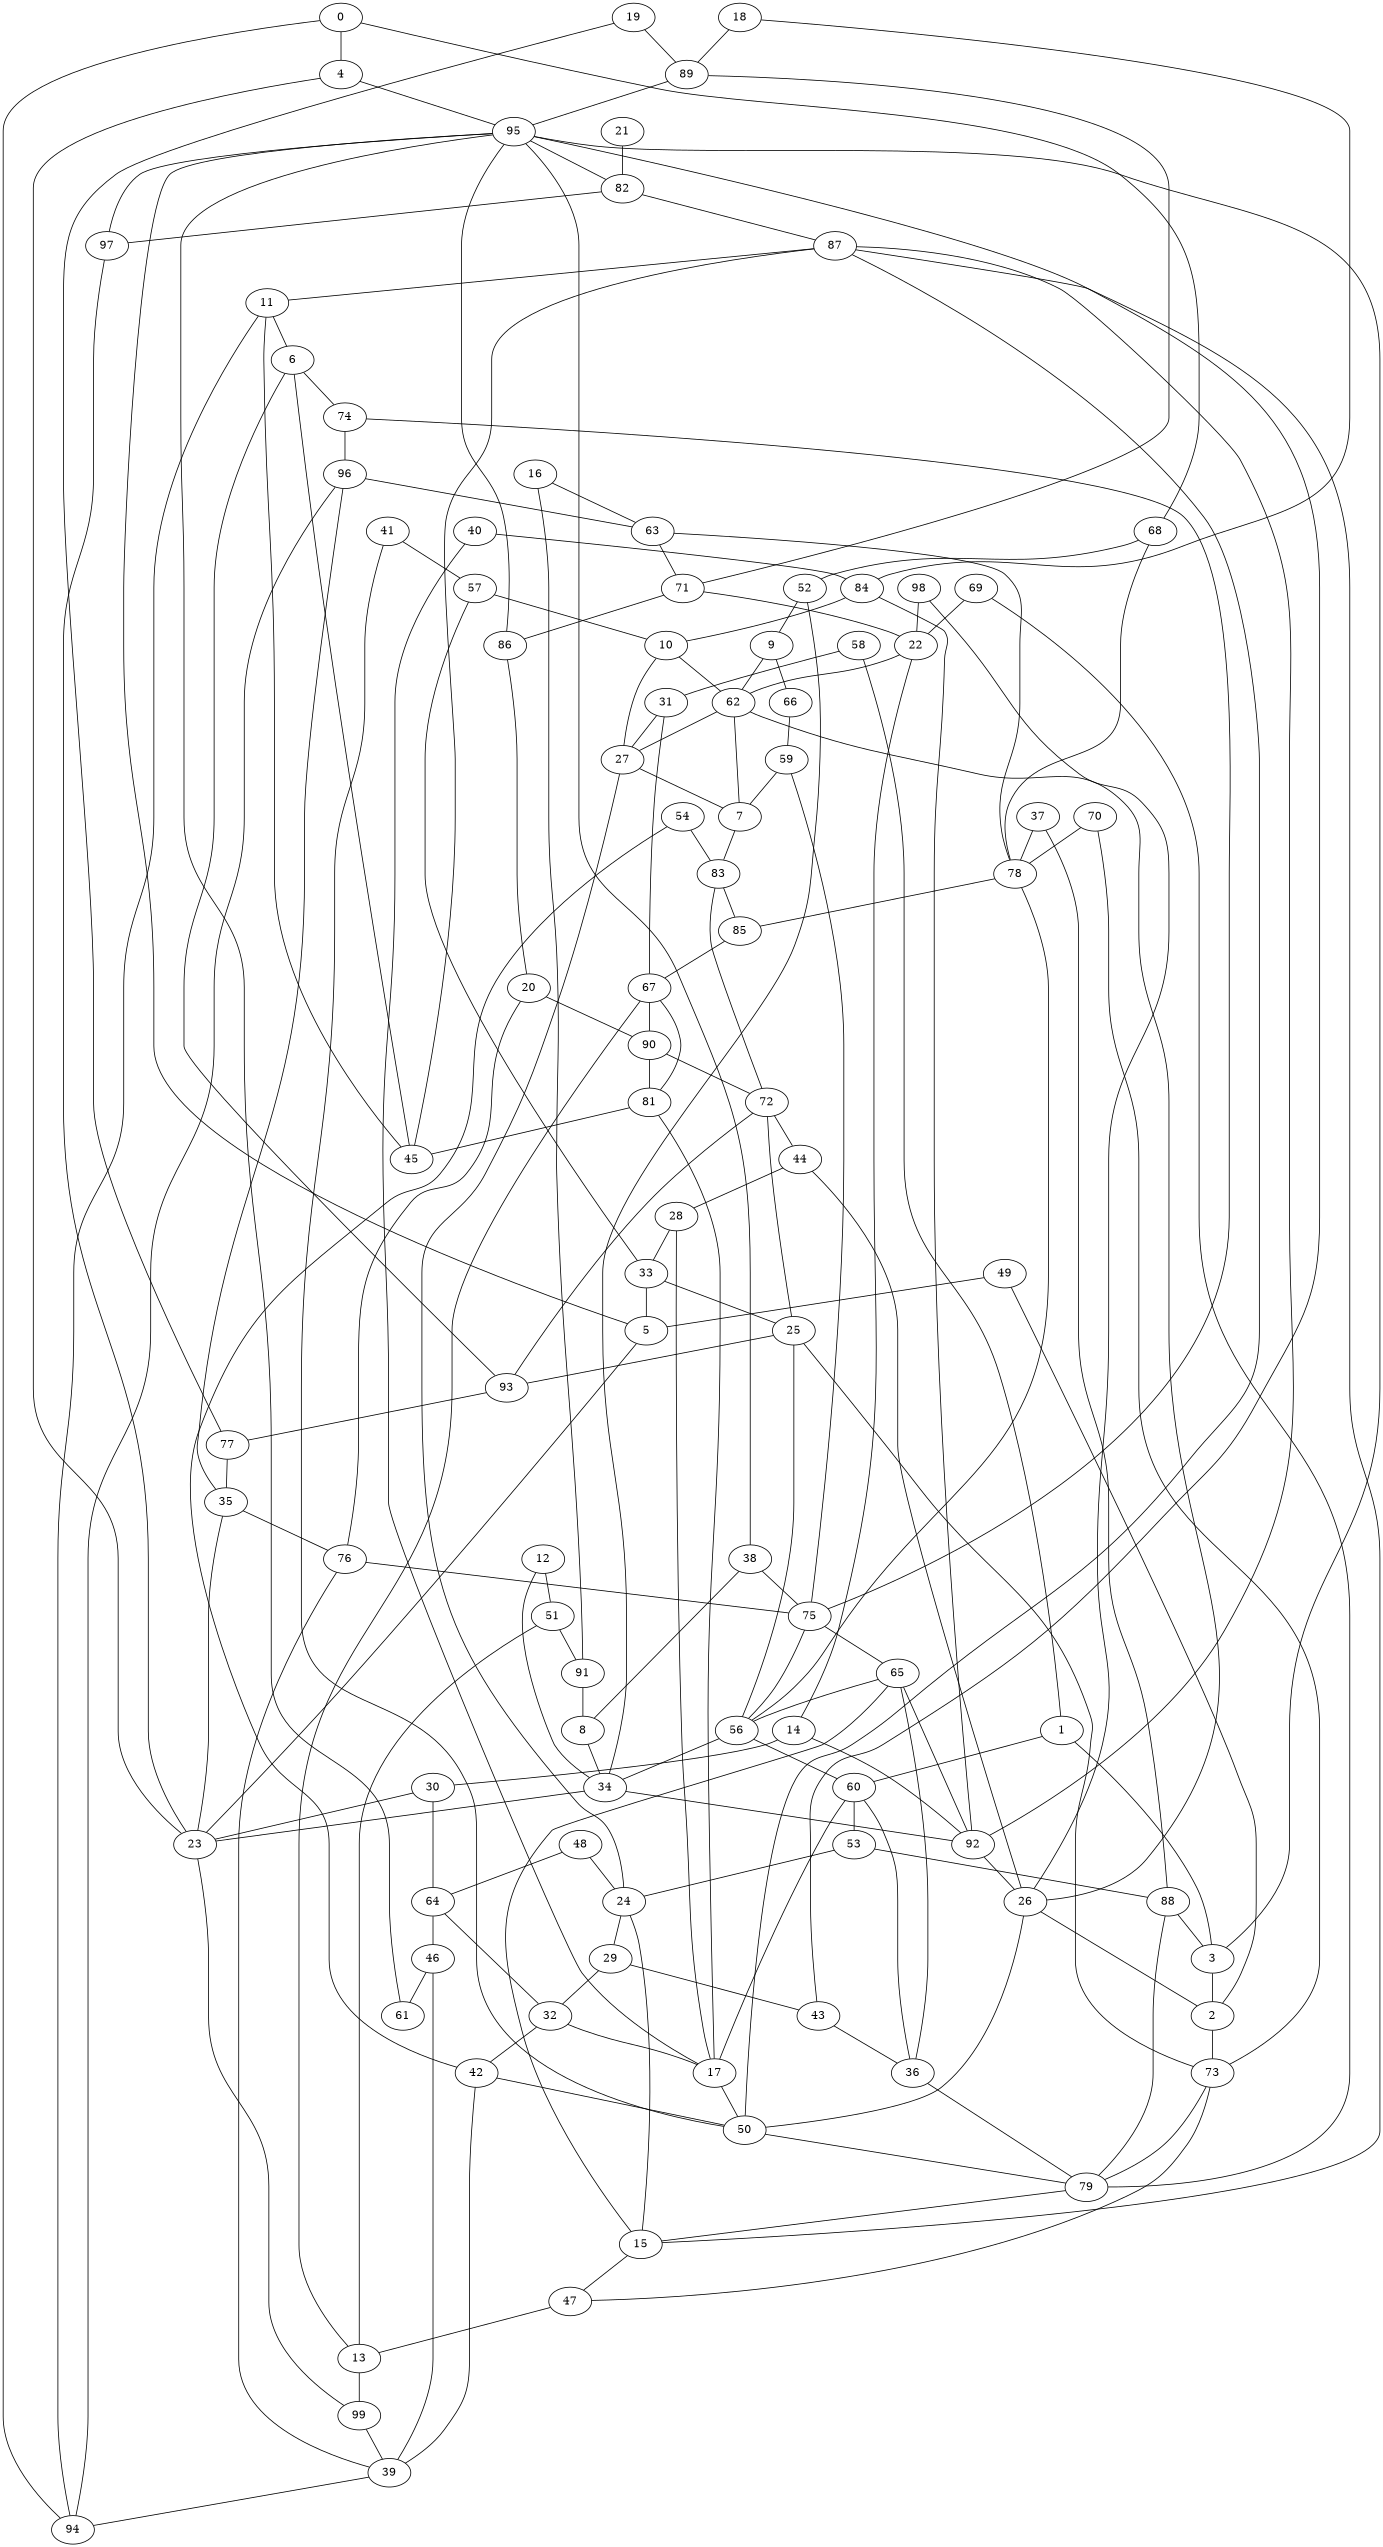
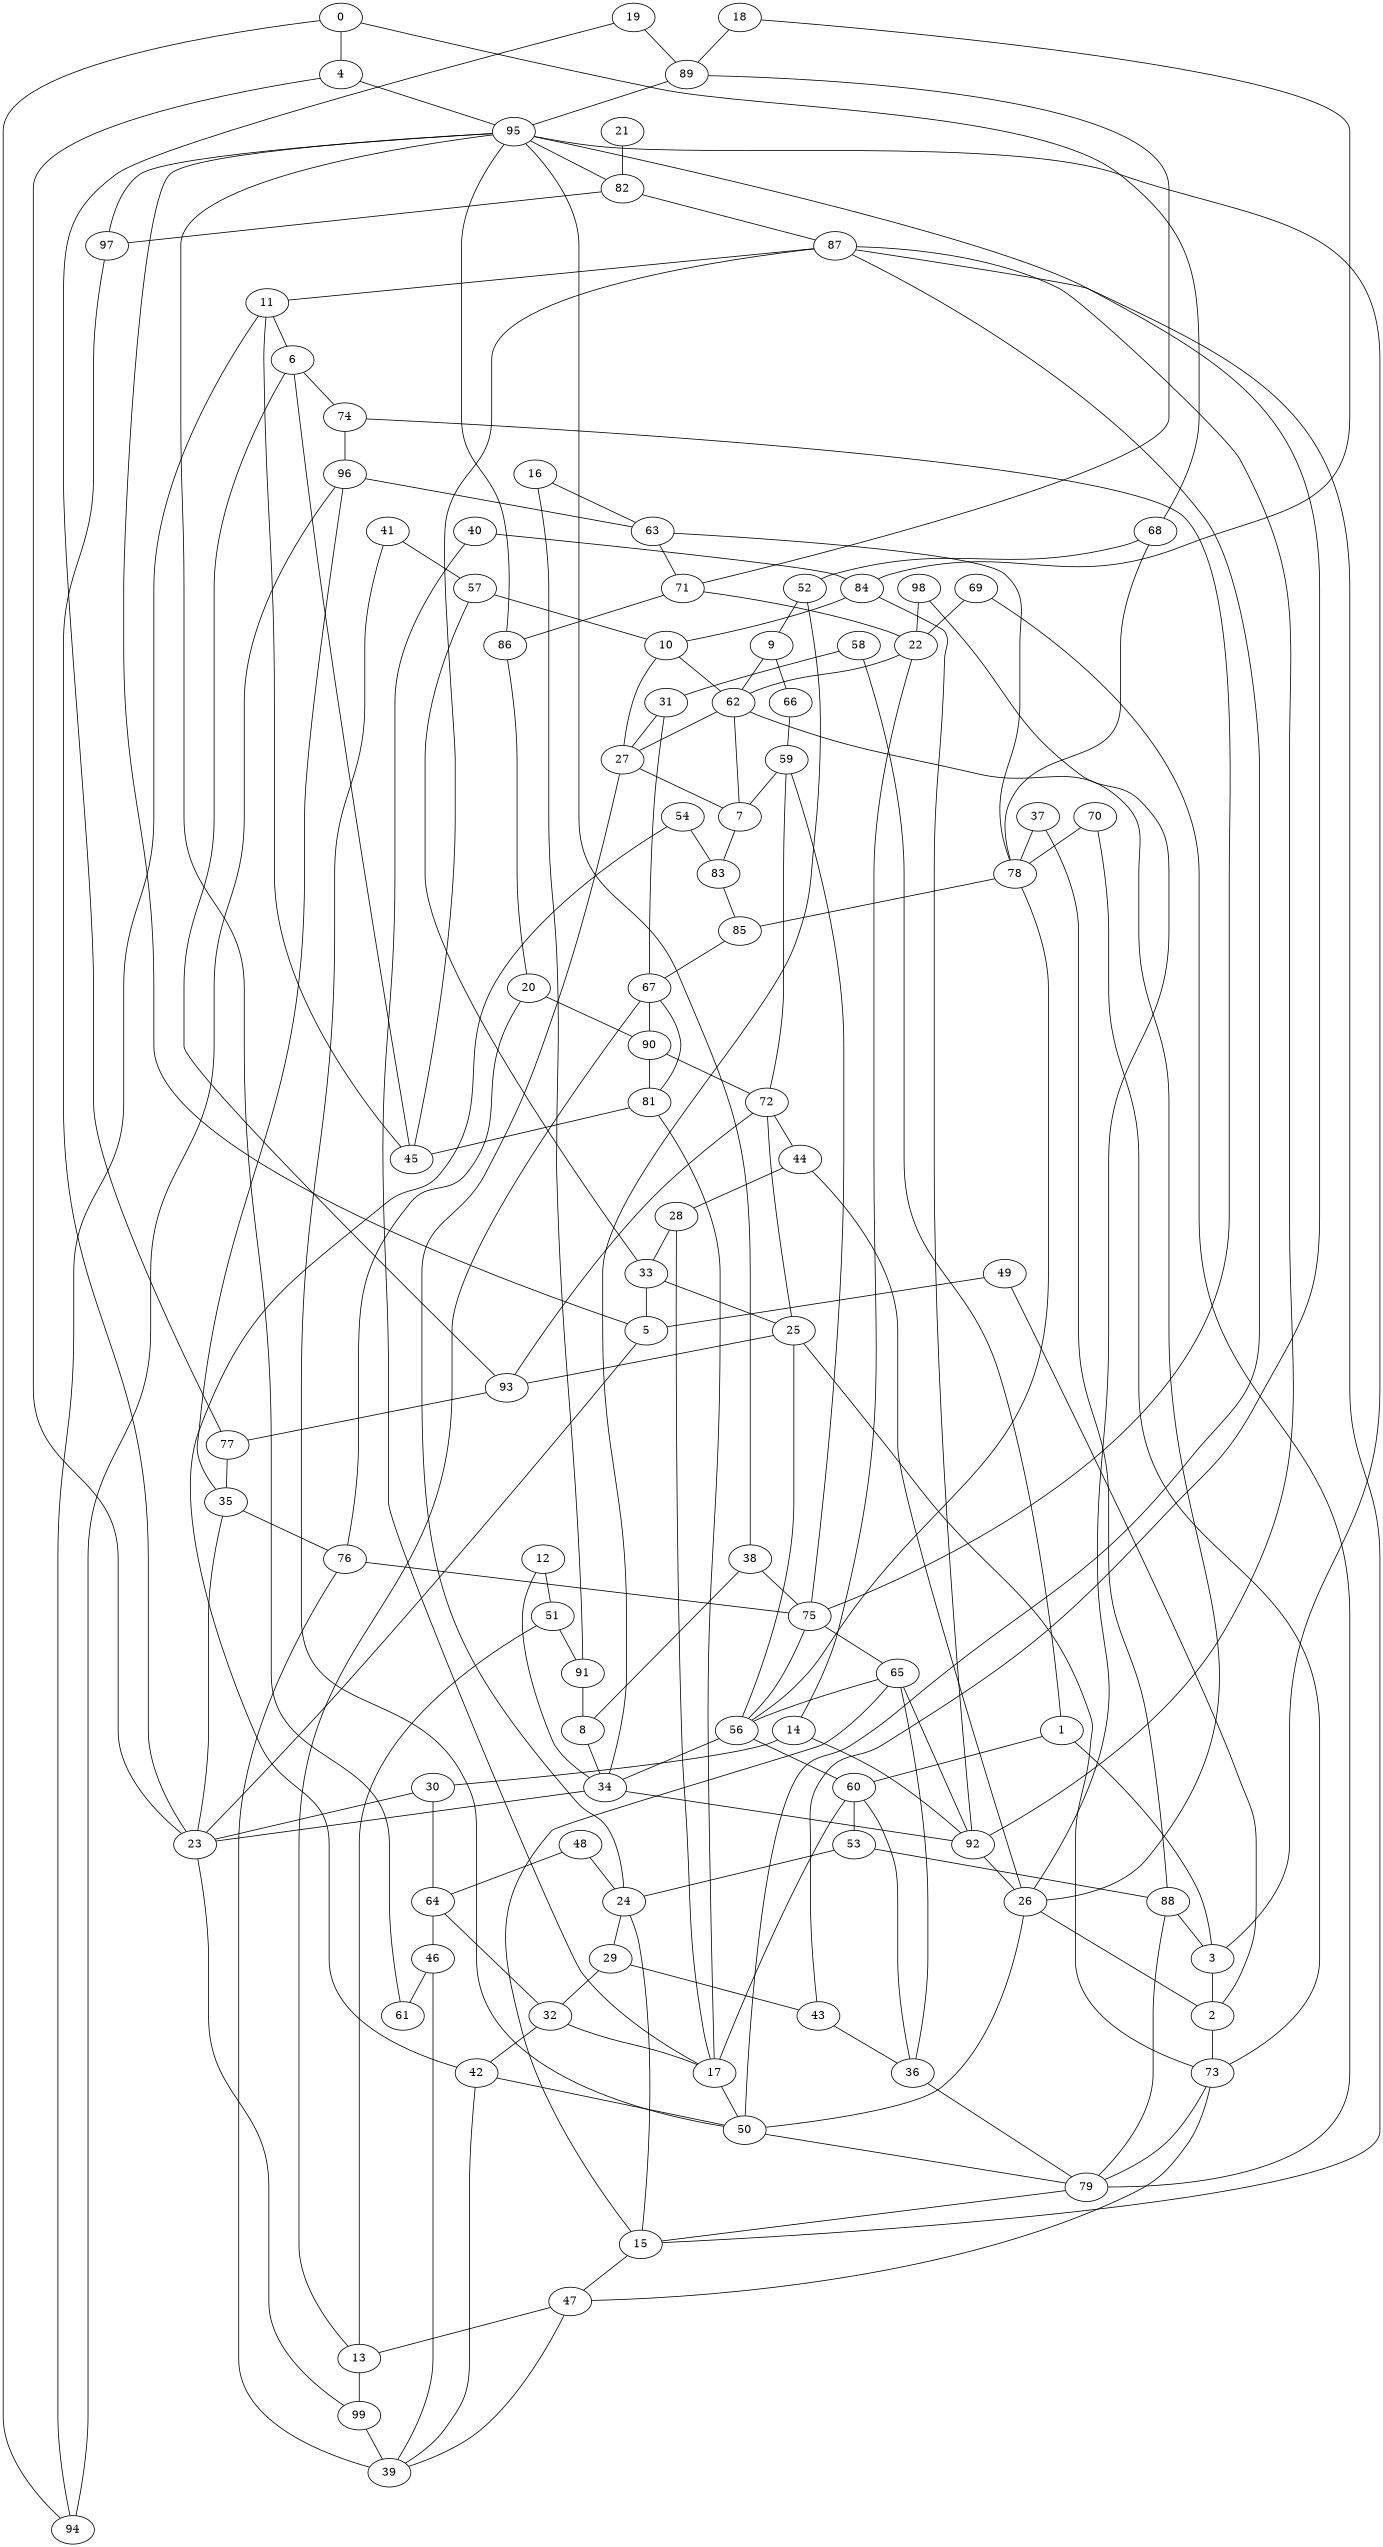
edge "83" -- "72": now "59" -- "72"
edge "39" -- "94": now "39" -- "47"
